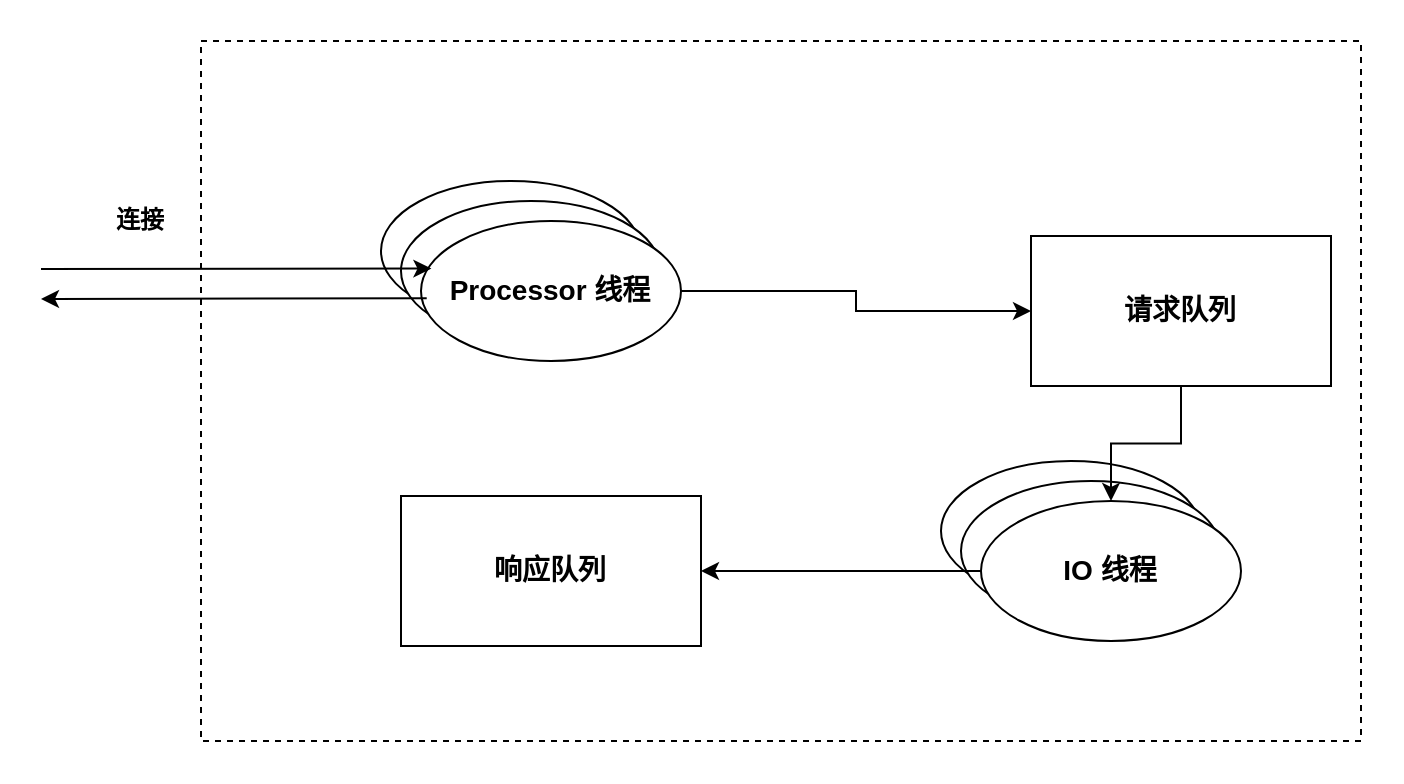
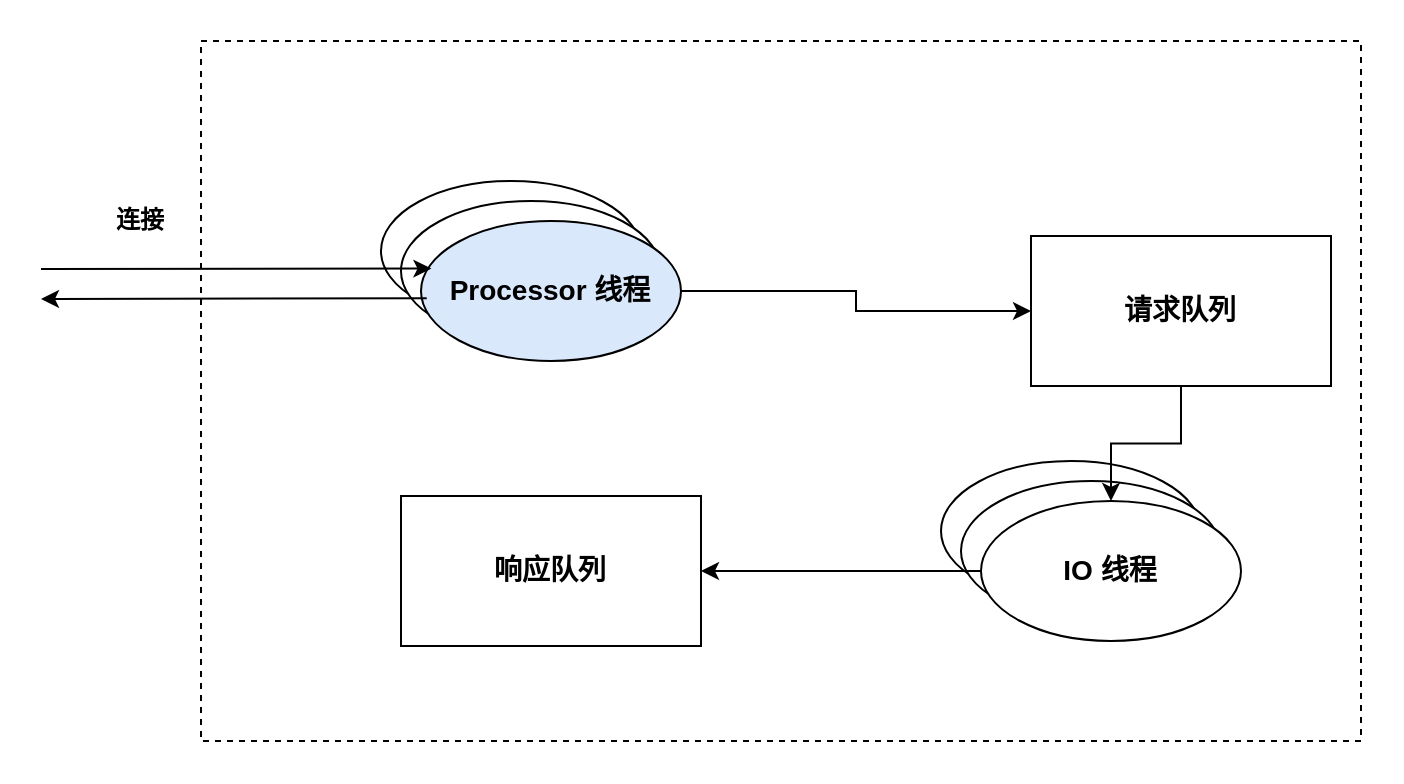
node "Processor 线程": fillcolor #ffffff -> #dae8fc
